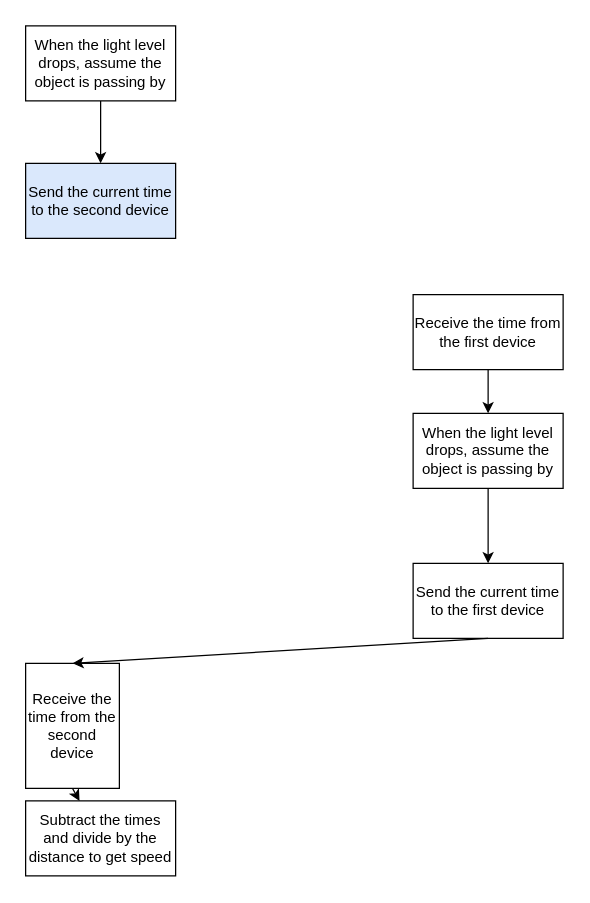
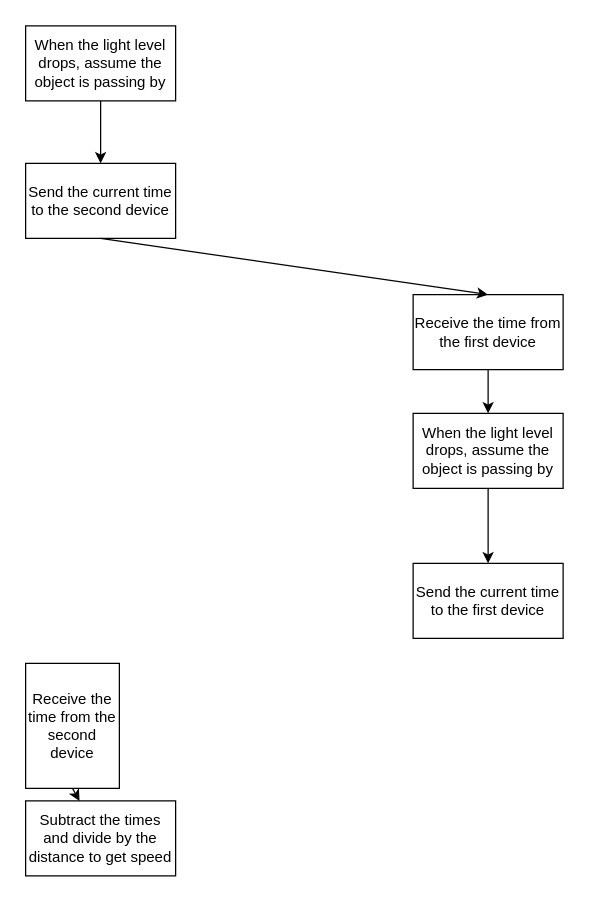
node "Send the current time to the second device": fillcolor #dae8fc -> #ffffff
edge "Send the current time to the second device" -> "Receive the time from the first device": added
edge "Send the current time to the first device" -> "Receive the time from the second device": removed
